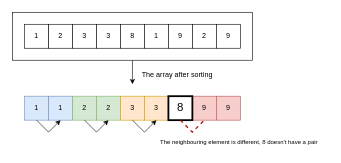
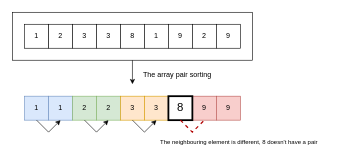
node "The array after sorting": label "The array after sorting" -> "The array pair sorting"
